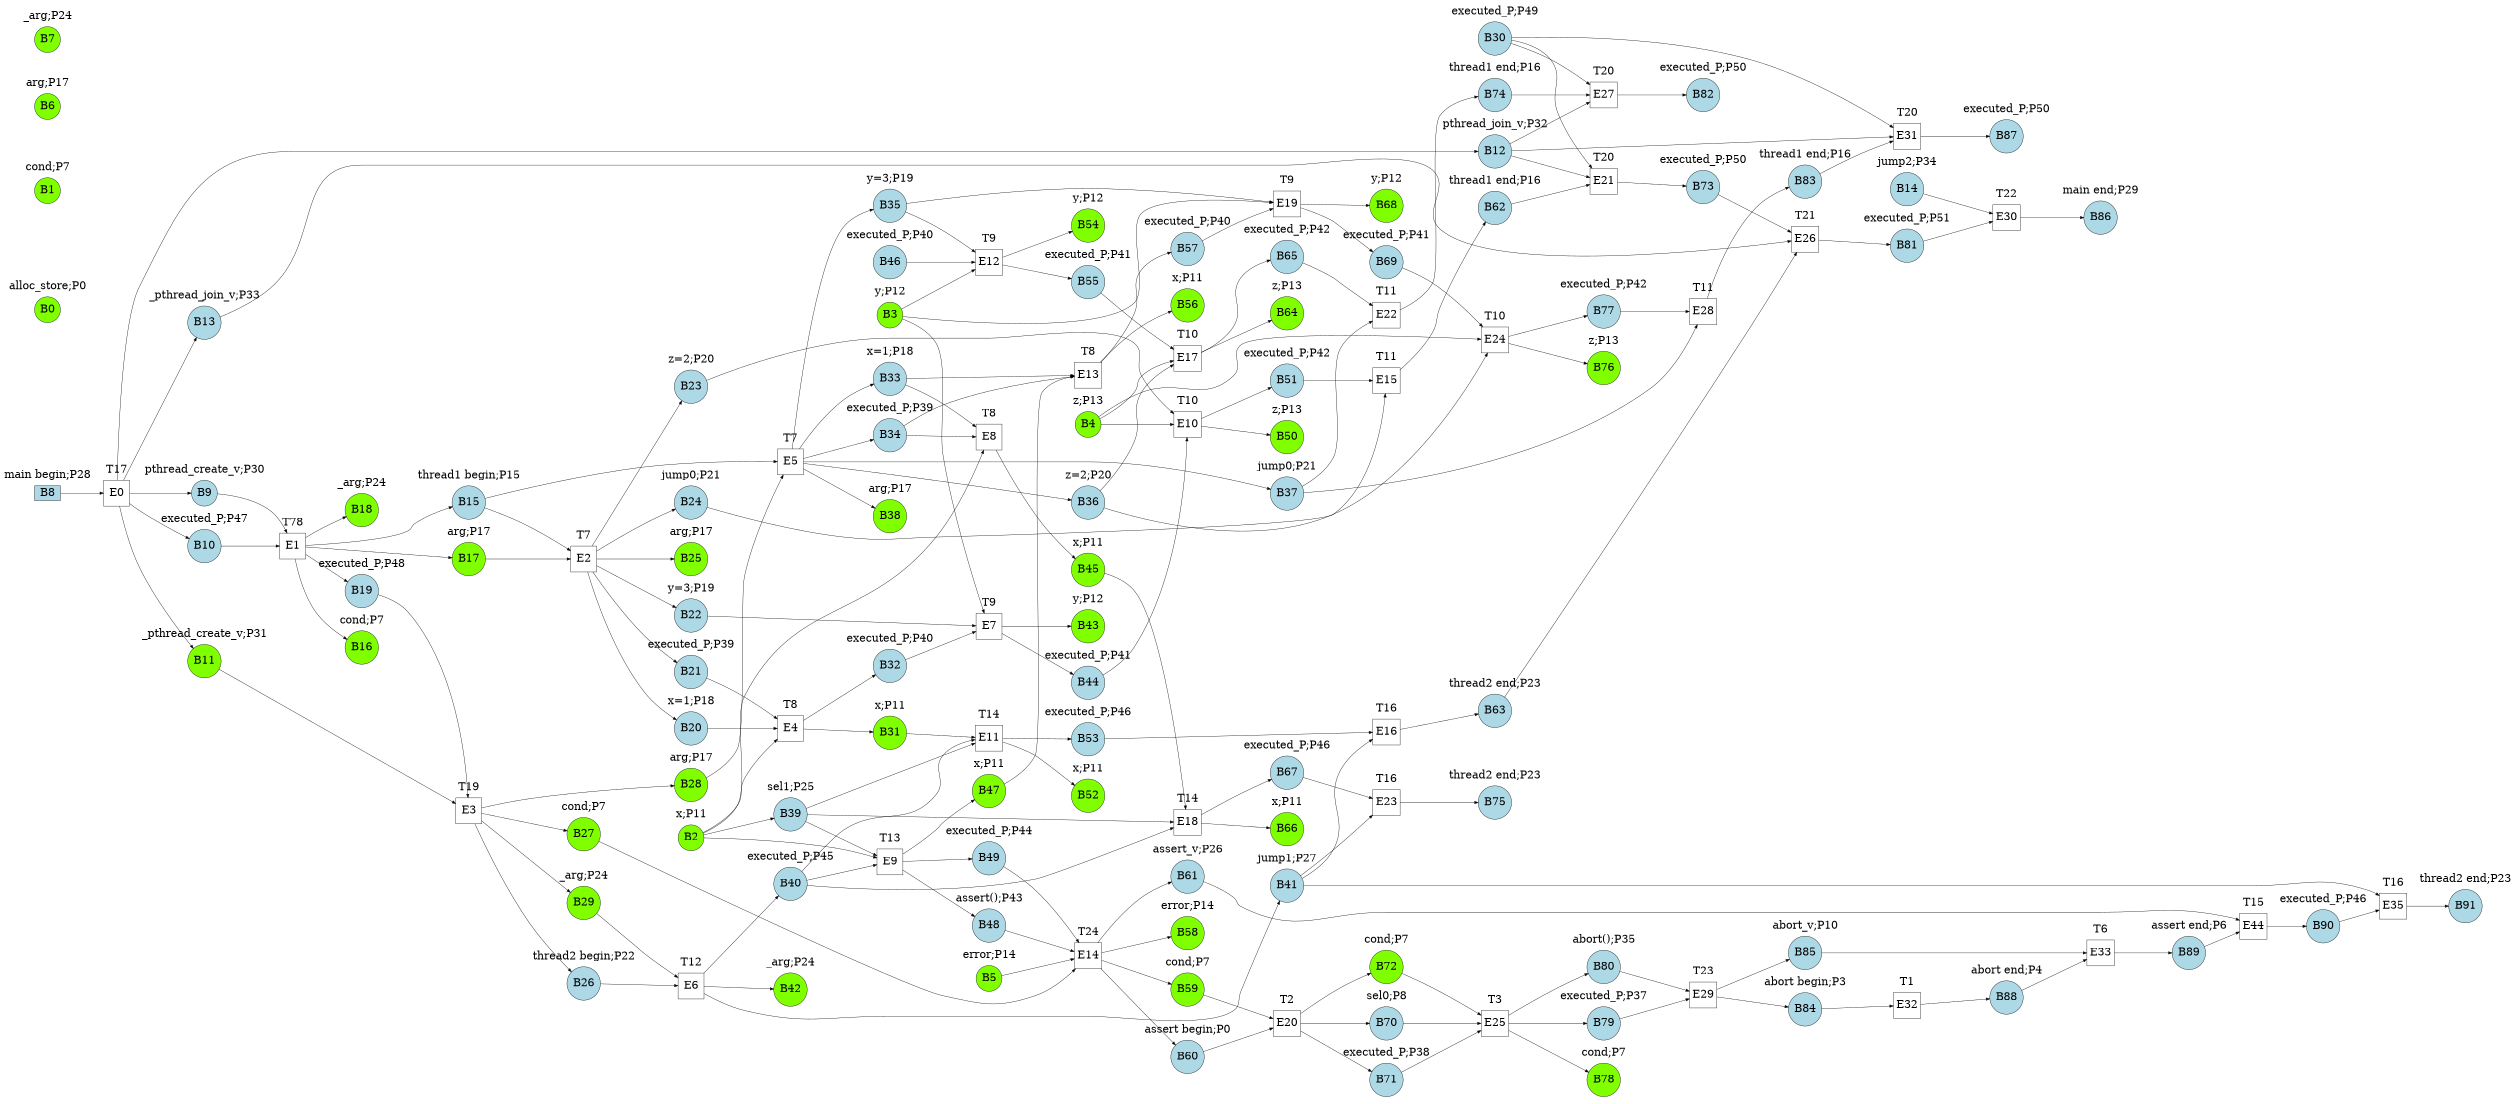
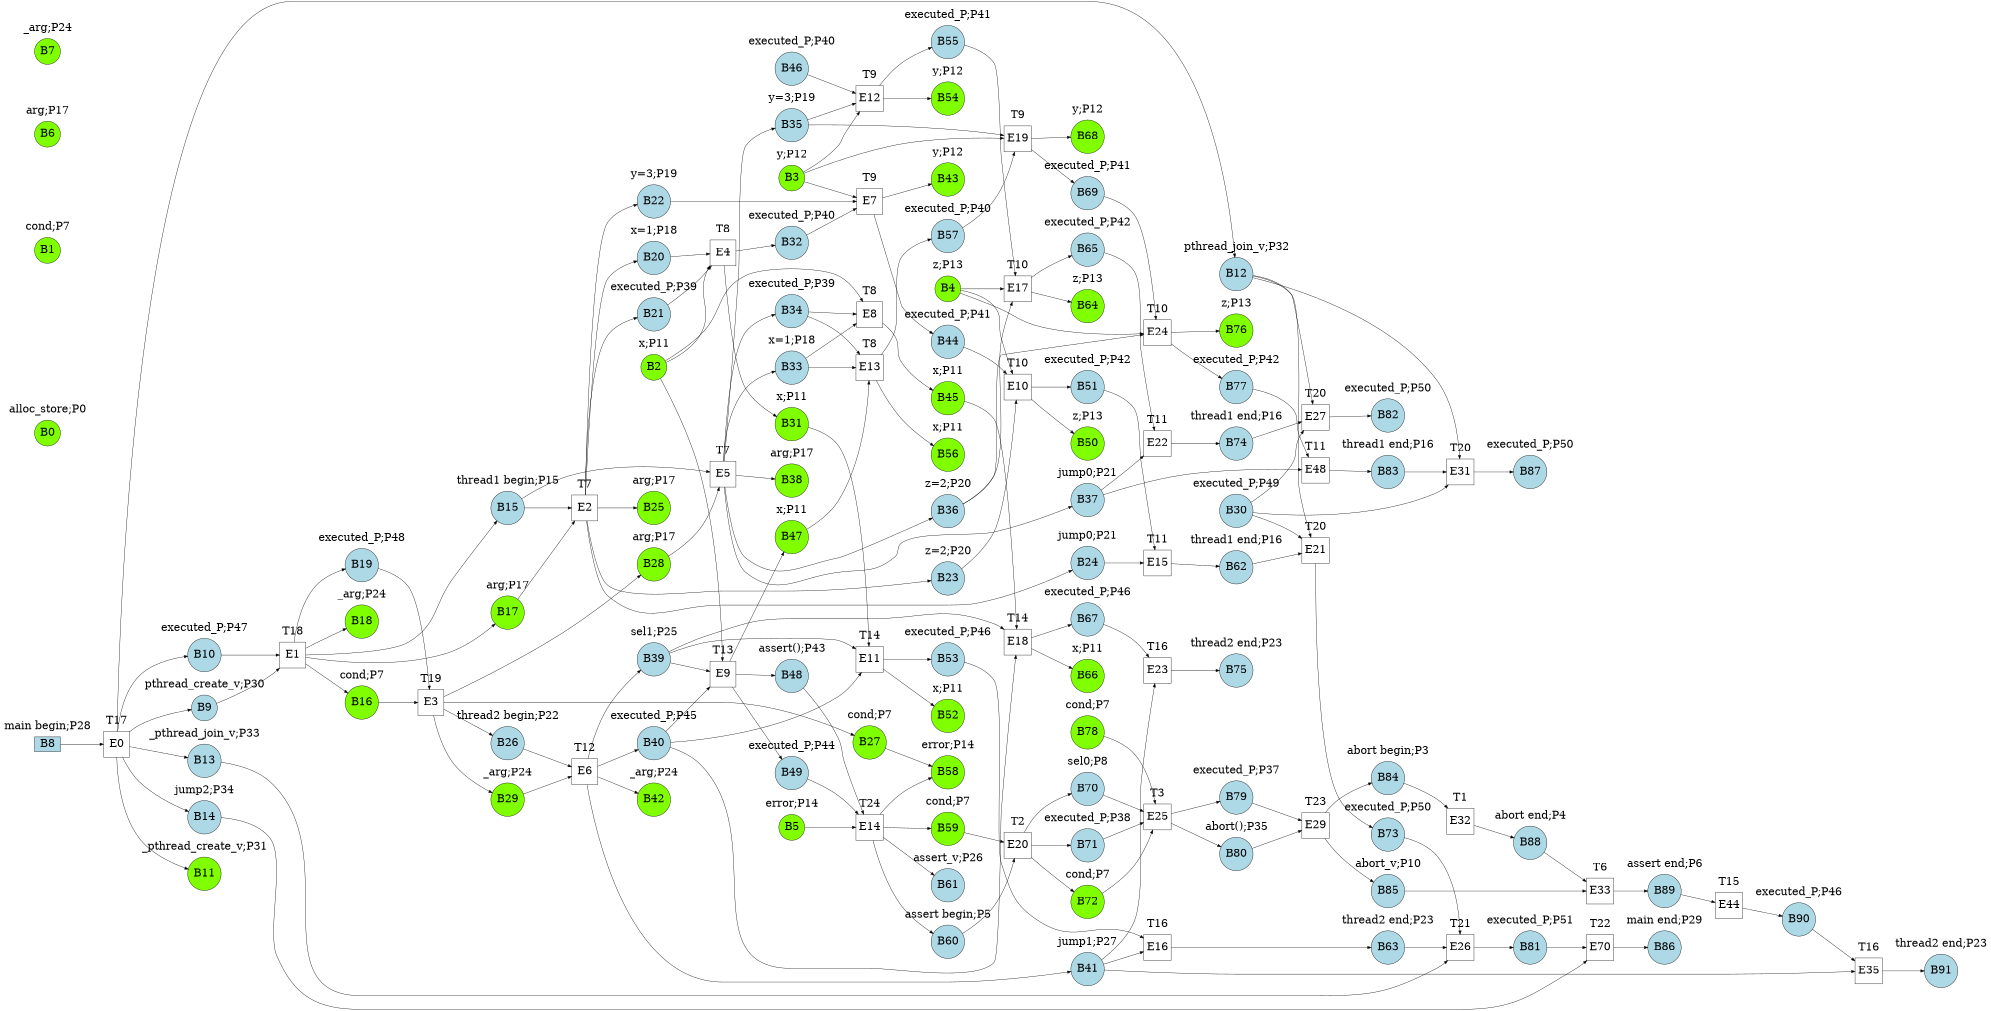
node "E30": label "E30" -> "E70"
node "E28": label "E28" -> "E48"
cluster "T78": label "T78" -> "T18"
edge "B11" -> "E3": now "B16" -> "E3"
edge "E0" -> "B14": added
edge "B2" -> "B39": now "E6" -> "B39"
edge "B61" -> "E44": removed
edge "B27" -> "E14": now "B27" -> "B58"
cluster "assert begin;P0": label "assert begin;P0" -> "assert begin;P5"
edge "E25" -> "B78": reversed
